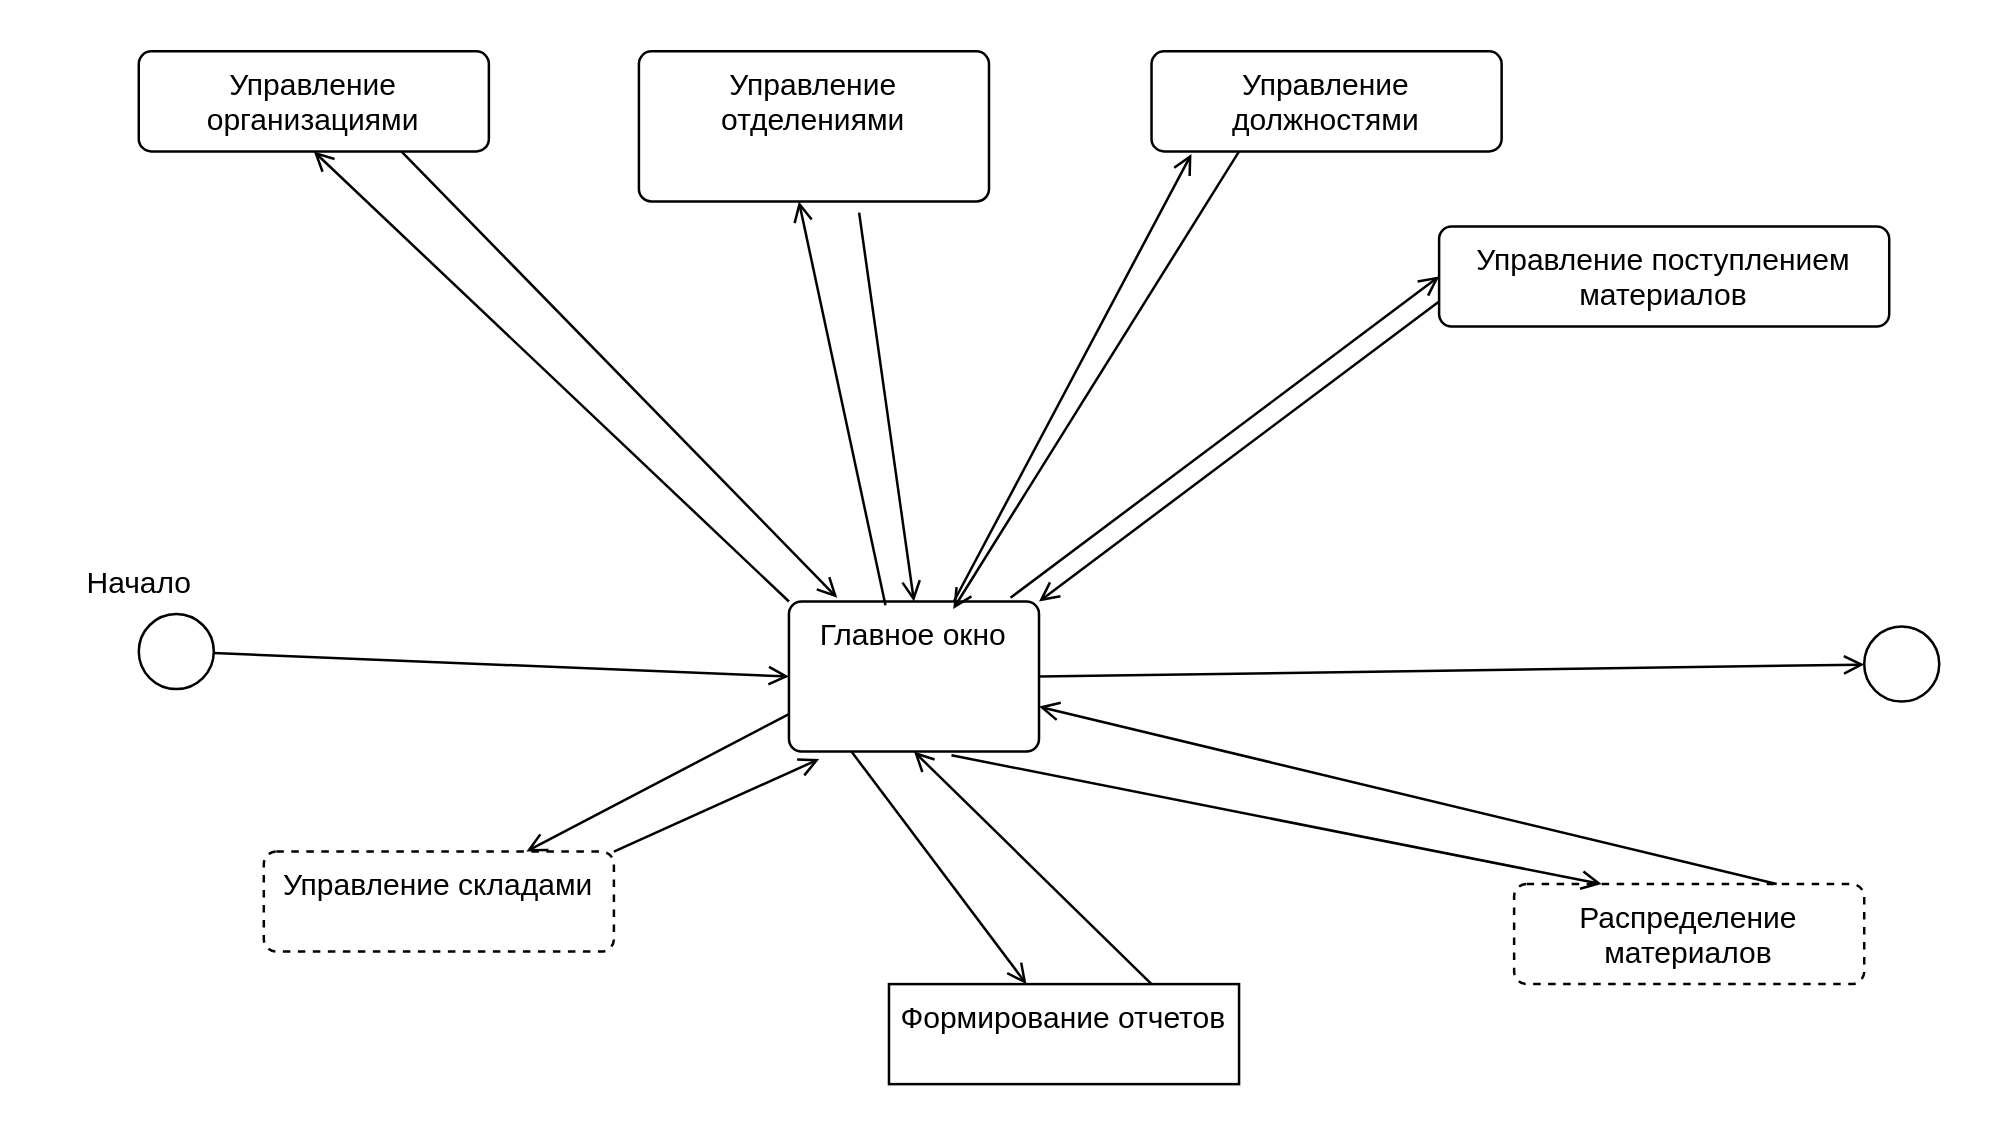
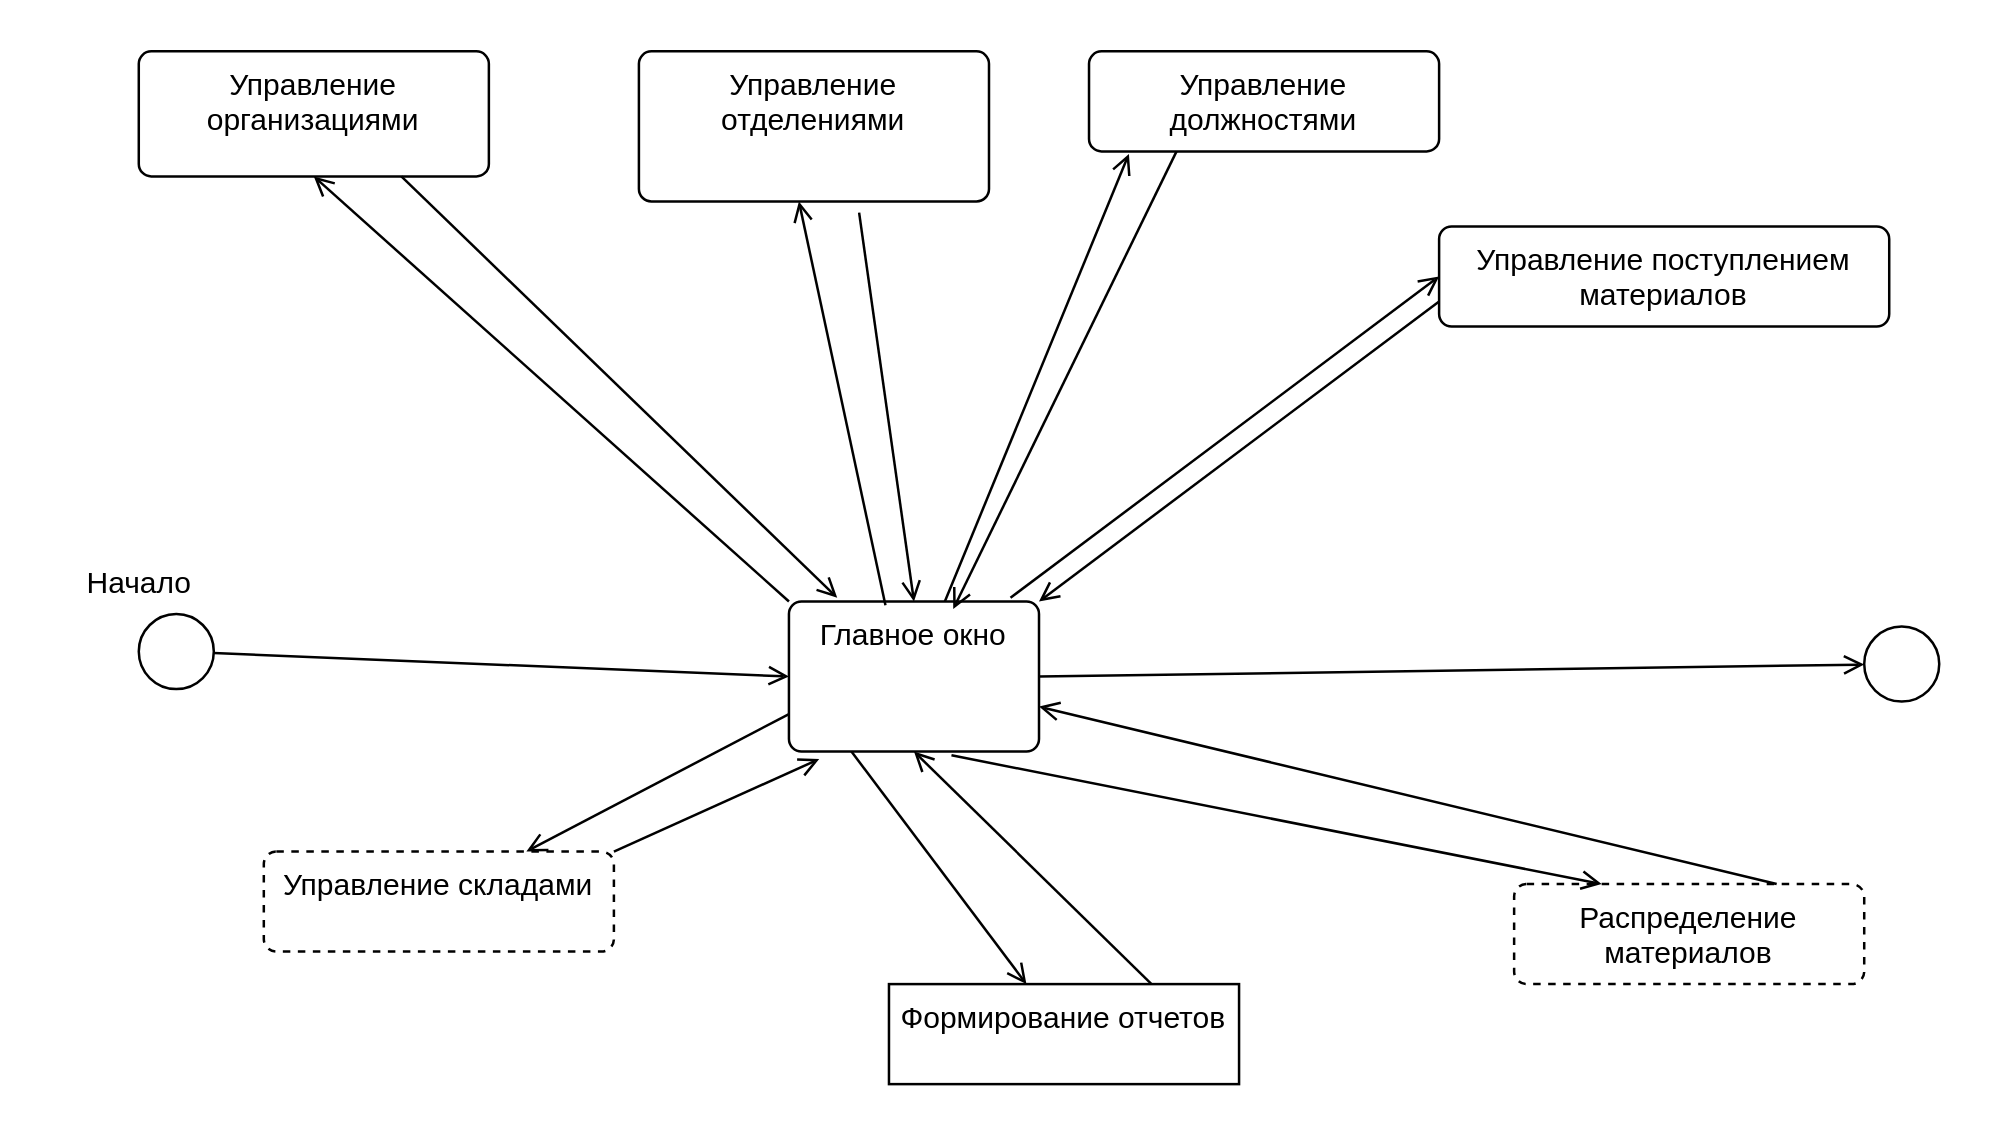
node "Управление организациями": size 350x100 -> 350x125
node "Управление должностями": moved (1326, 101) -> (1264, 101)
